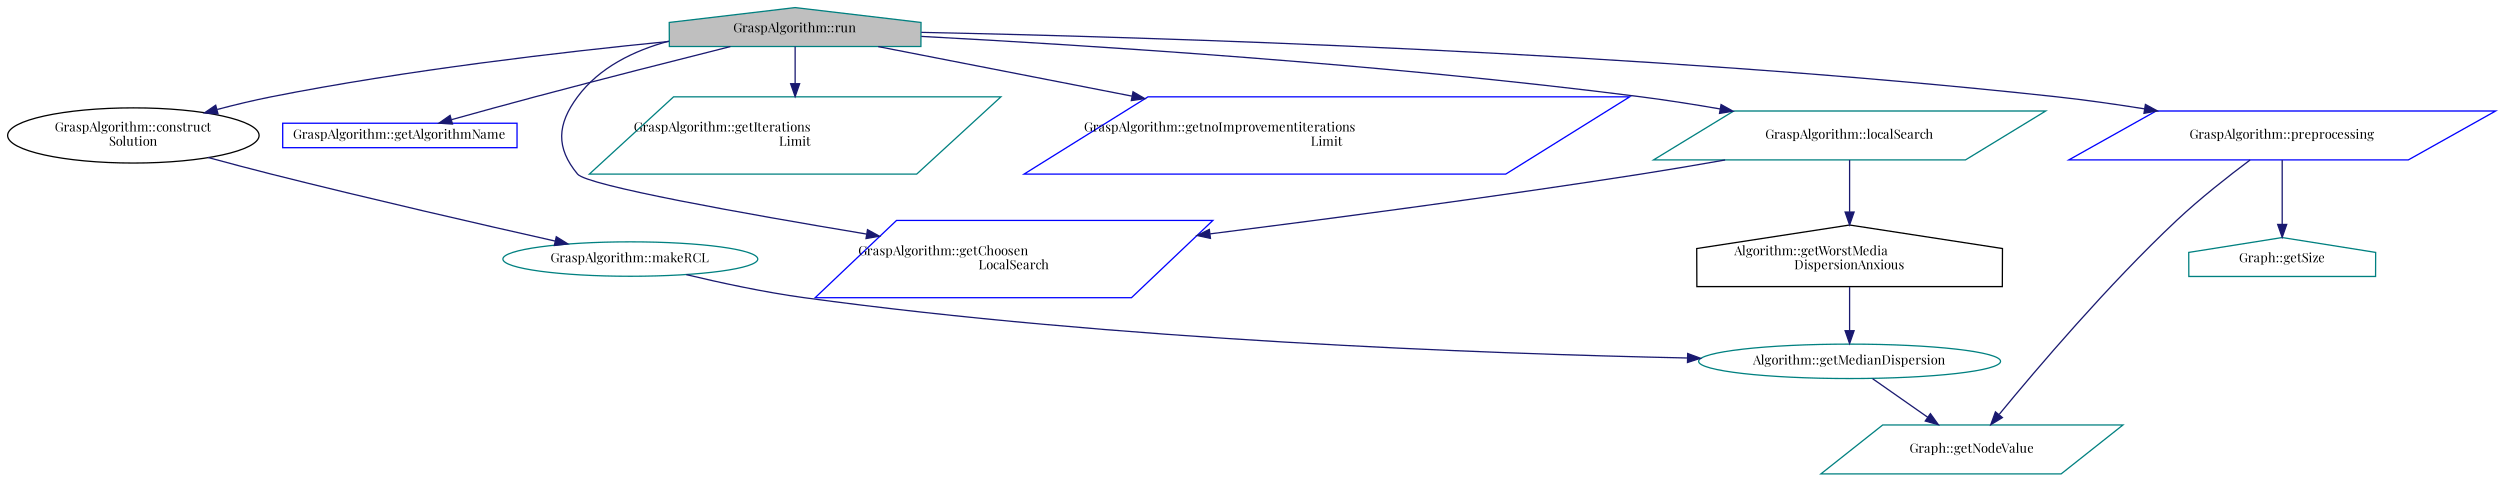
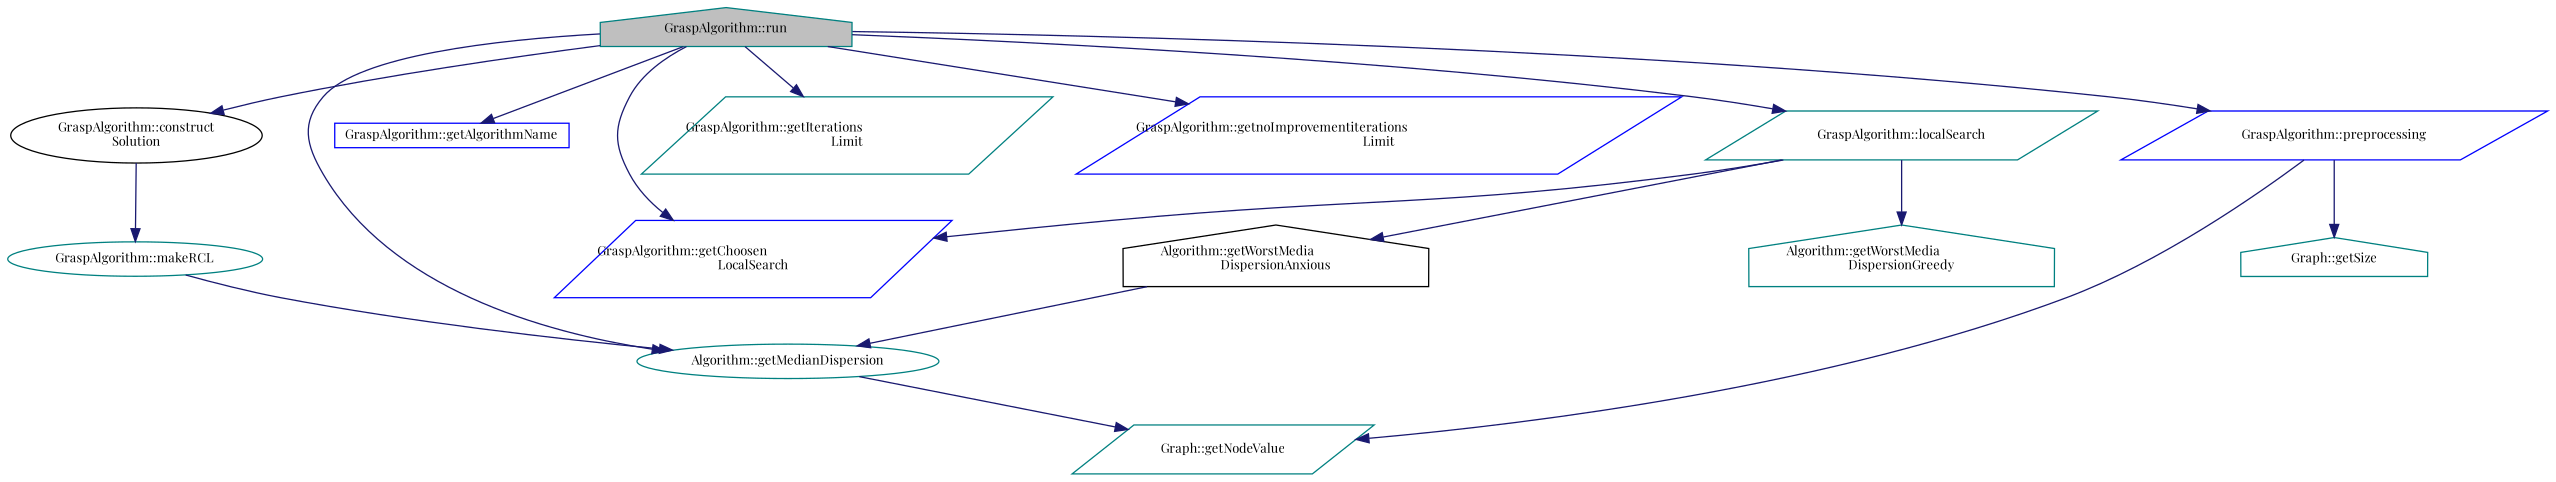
edge "GraspAlgorithm::run" -> "Algorithm::getMedianDispersion": added
node "Algorithm::getWorstMedia DispersionGreedy": added
